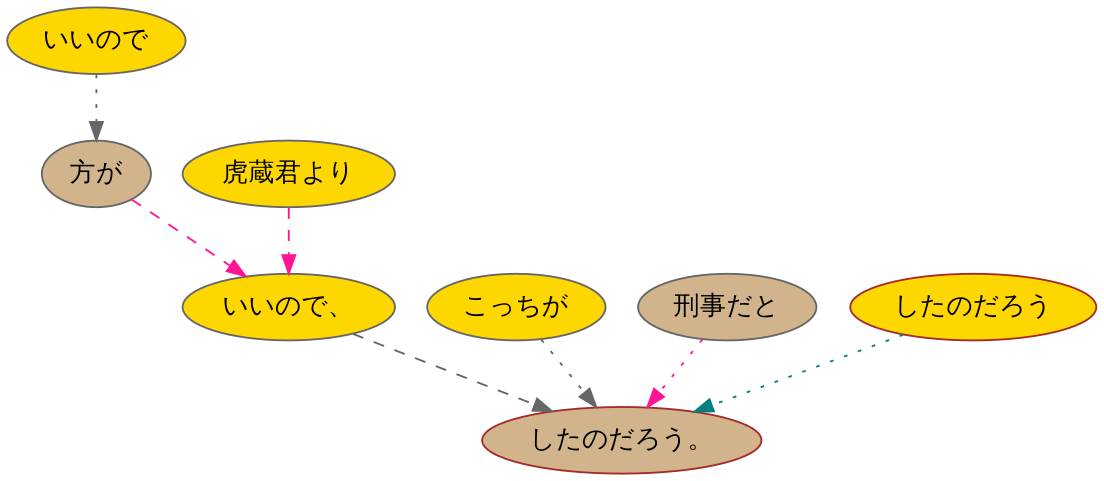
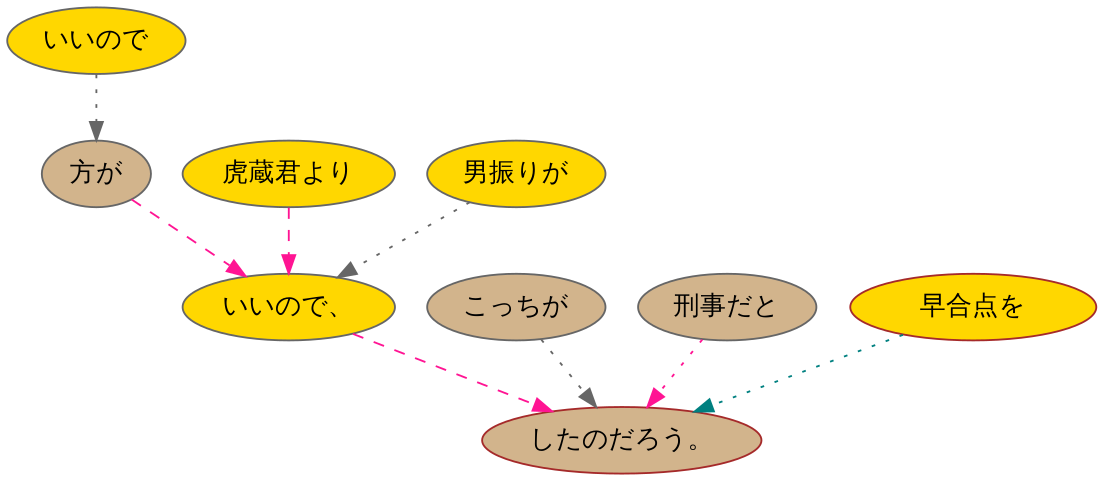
node "男振りが": added
node "こっちが": fillcolor gold -> tan
node "したのだろう": label "したのだろう" -> "早合点を"
edge "いいので、" -> "したのだろう。": color gray40 -> deeppink
